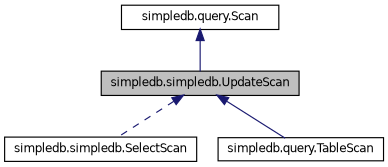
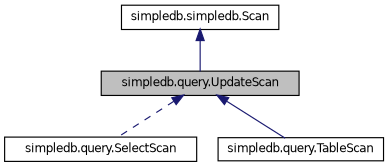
node "simpledb.query.Scan": label "simpledb.query.Scan" -> "simpledb.simpledb.Scan"
node "simpledb.simpledb.UpdateScan": label "simpledb.simpledb.UpdateScan" -> "simpledb.query.UpdateScan"
node "simpledb.simpledb.SelectScan": label "simpledb.simpledb.SelectScan" -> "simpledb.query.SelectScan"
